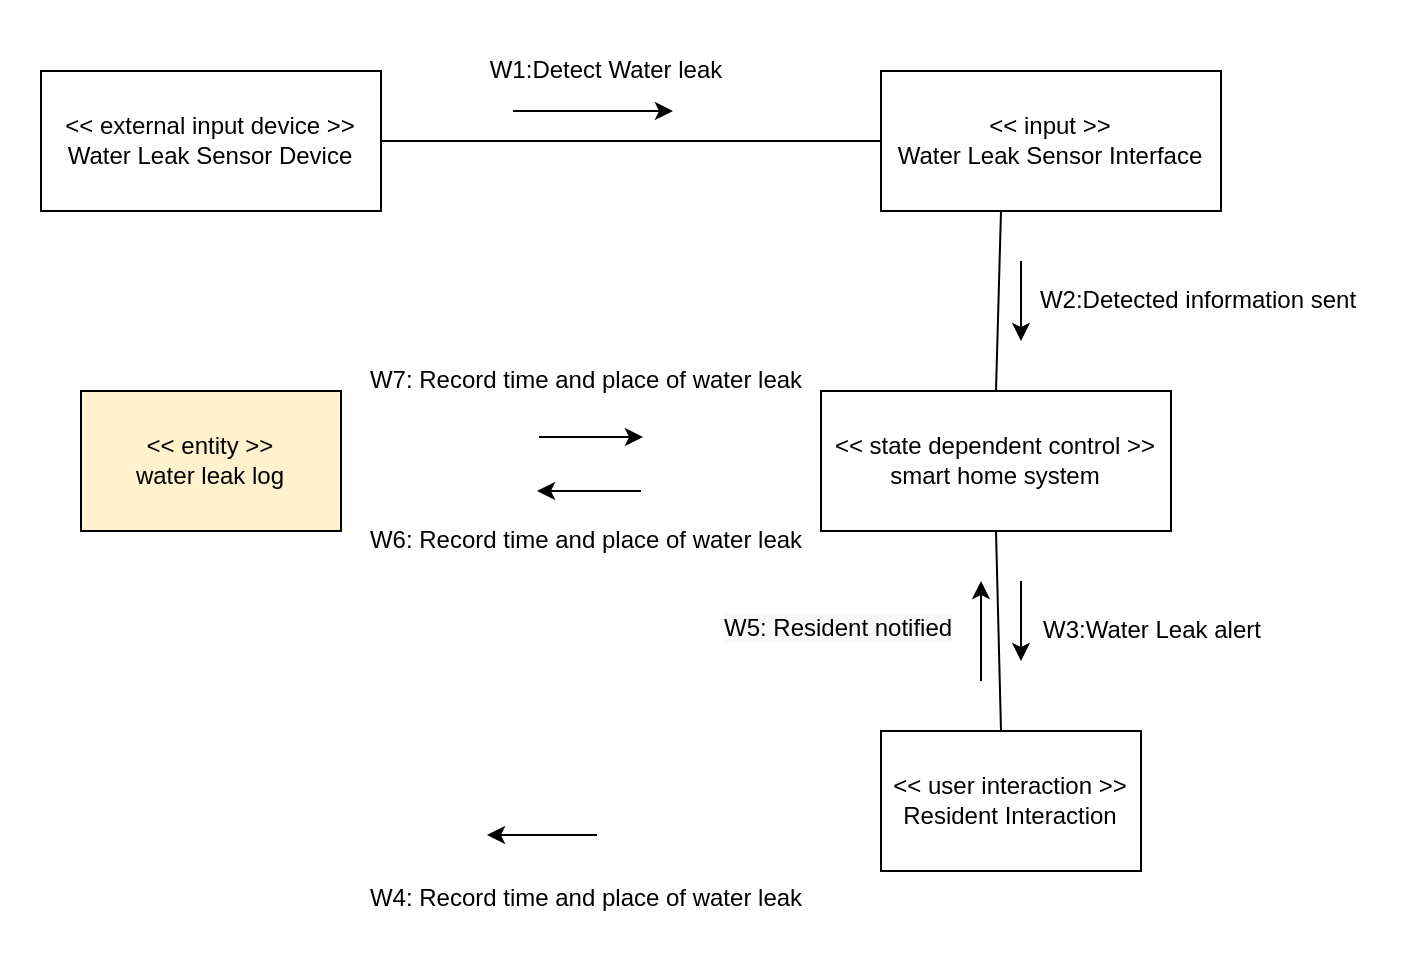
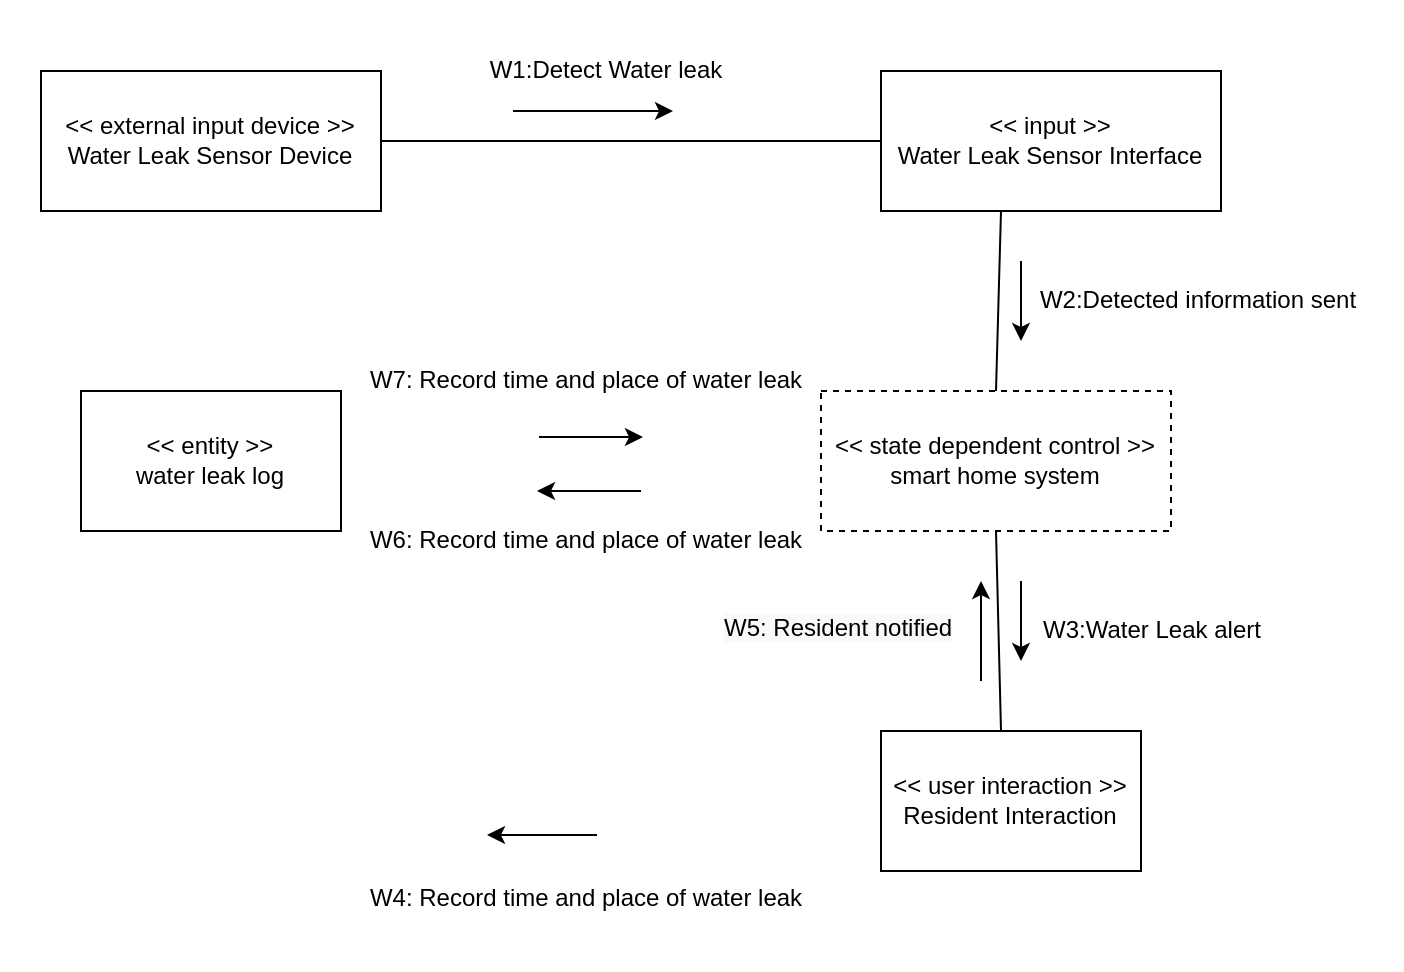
node "<< entity >> water leak log": fillcolor #fff2cc -> #ffffff
node "<< state dependent control >> smart home system": style solid -> dashed
